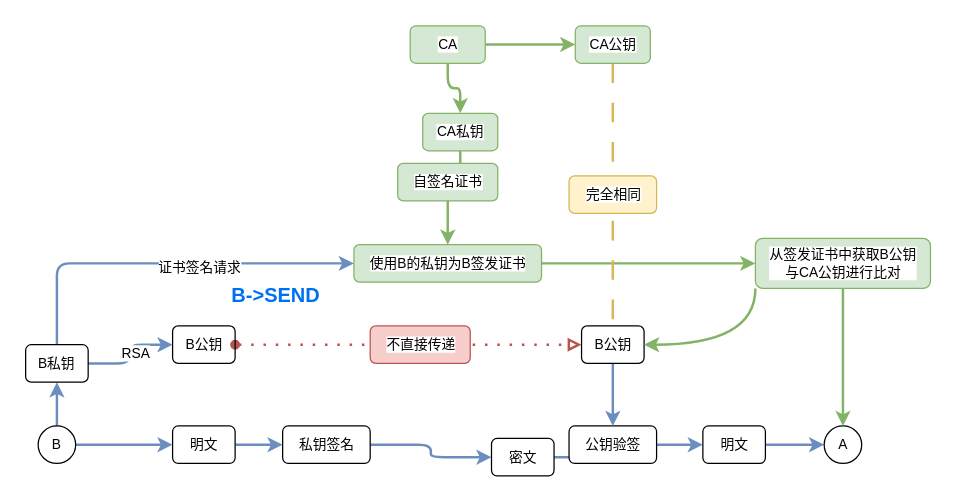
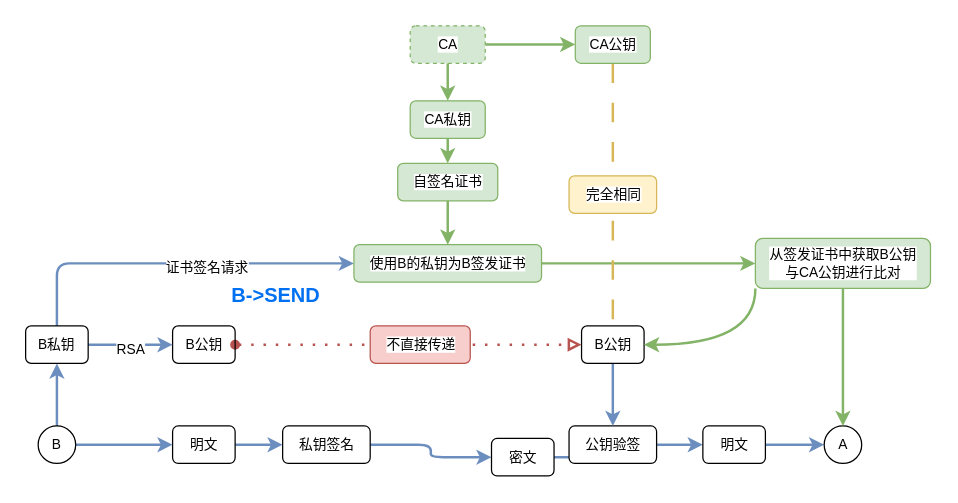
node "CA": style solid -> dashed
node "CA私钥": moved (460, 132) -> (448, 119)
node "B私钥": moved (57, 363) -> (57, 344)
